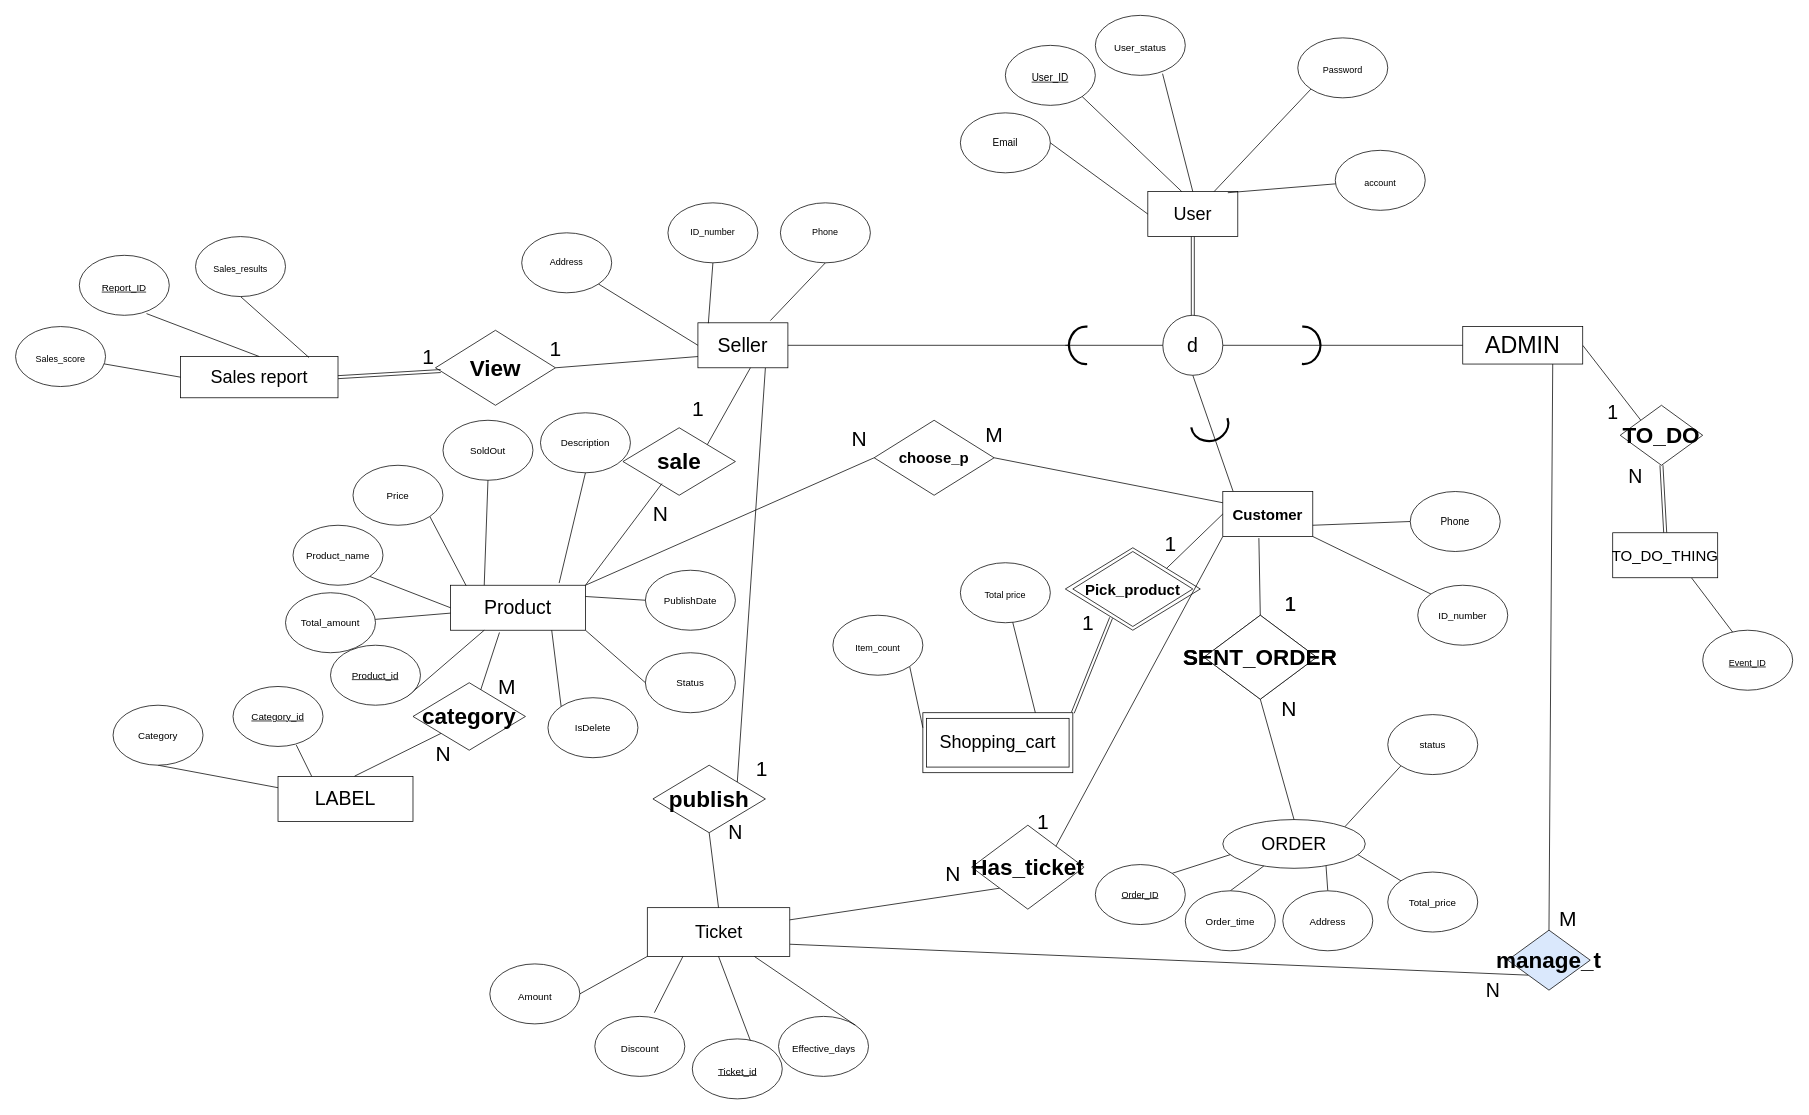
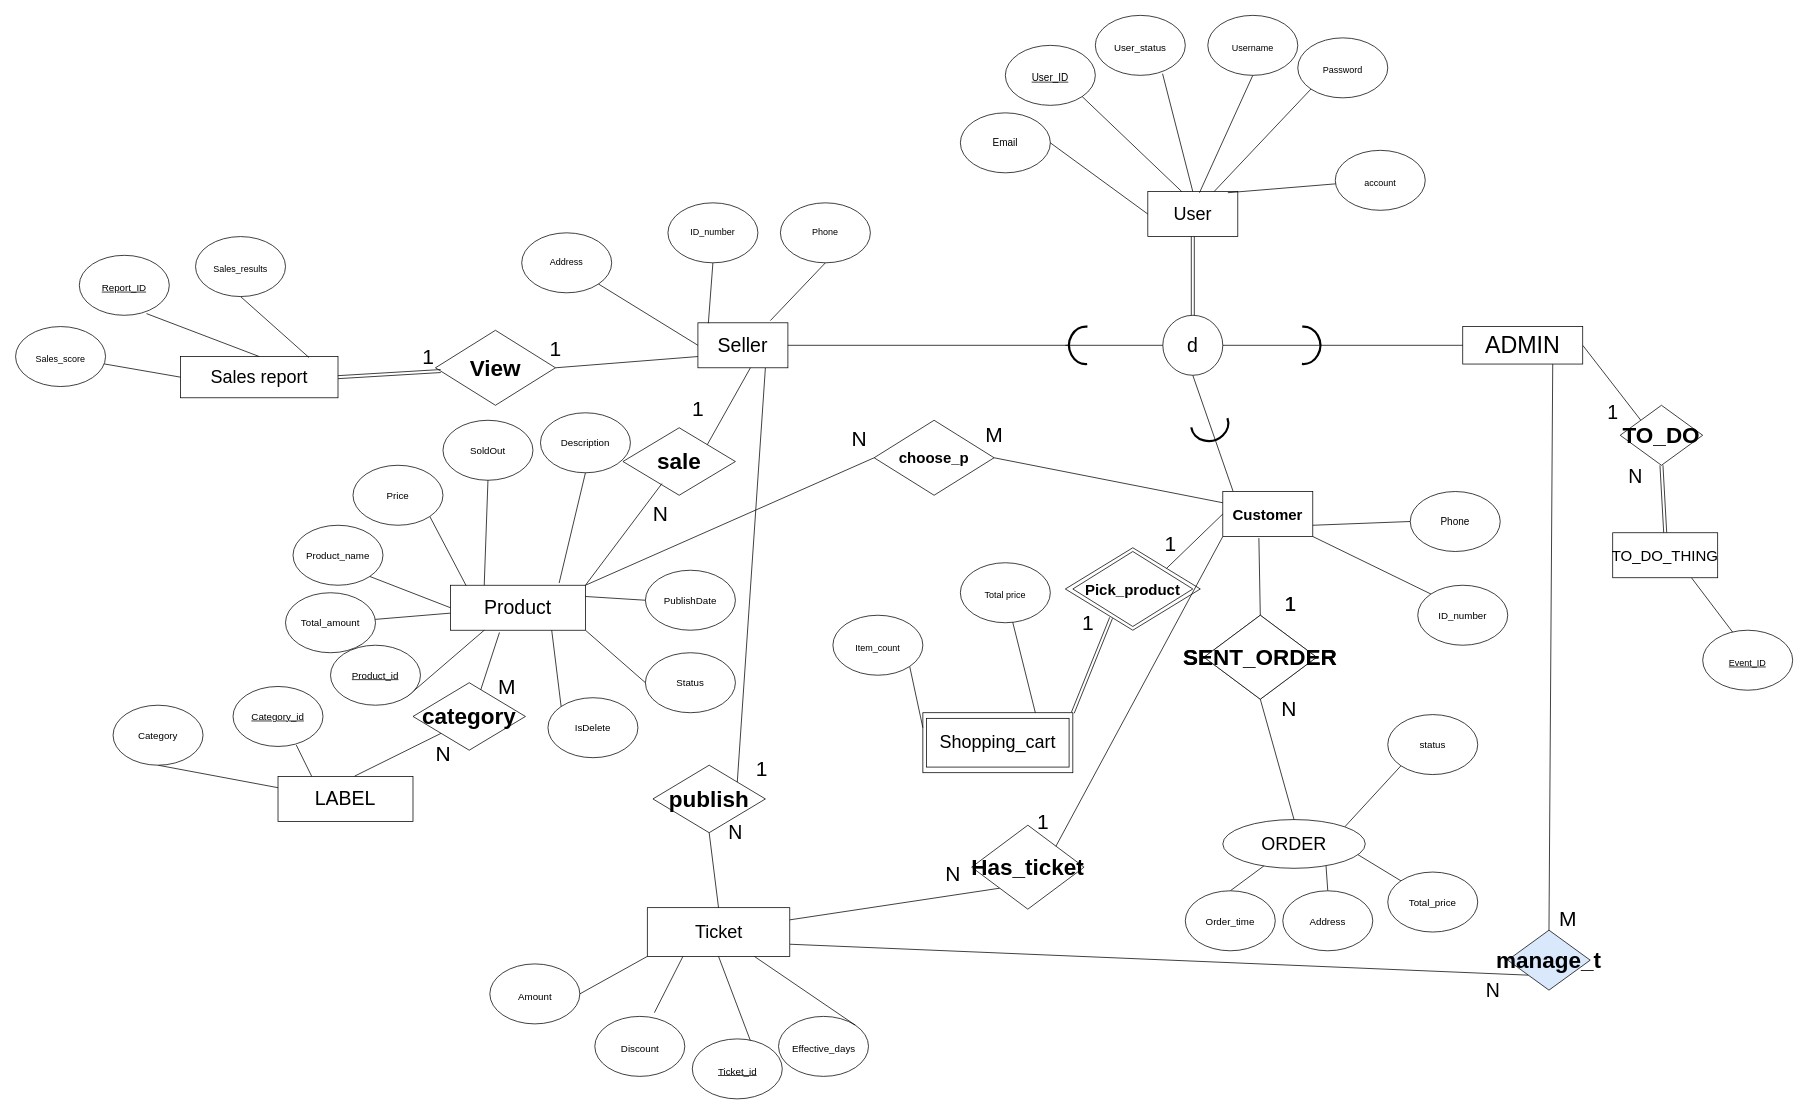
node "Username": added
edge "Username" -- "User": added
edge "ORDER" -- "Order_ID": removed
node "Order_ID": removed
